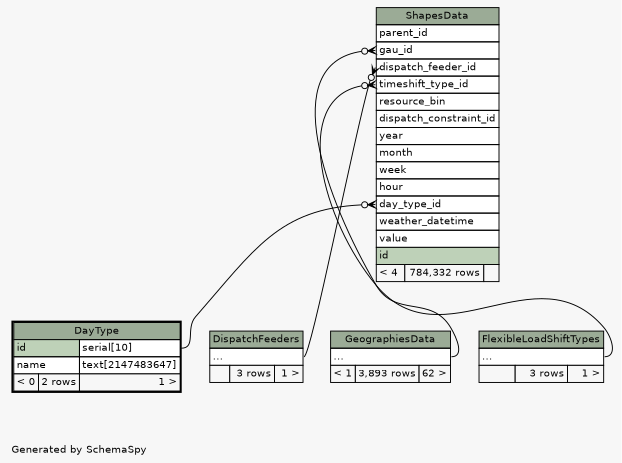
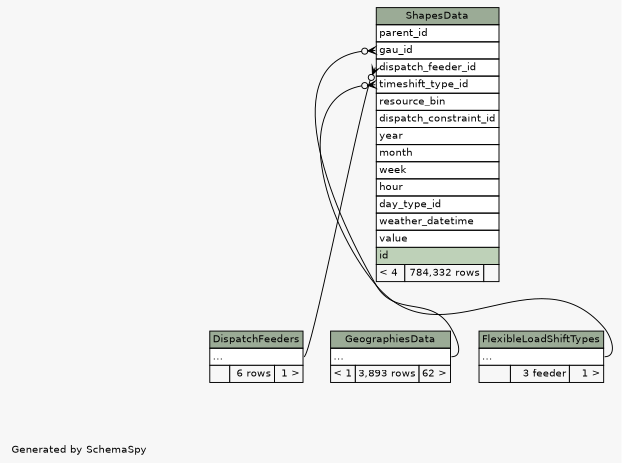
node "DayType": removed
node "DispatchFeeders": text "3 rows" -> "6 rows"
node "FlexibleLoadShiftTypes": text "3 rows" -> "3 feeder"
